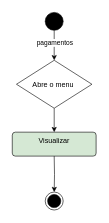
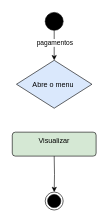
node "Abre o menu": fillcolor #ffffff -> #dae8fc
edge "Abre o menu" -> "Visualizar": removed
